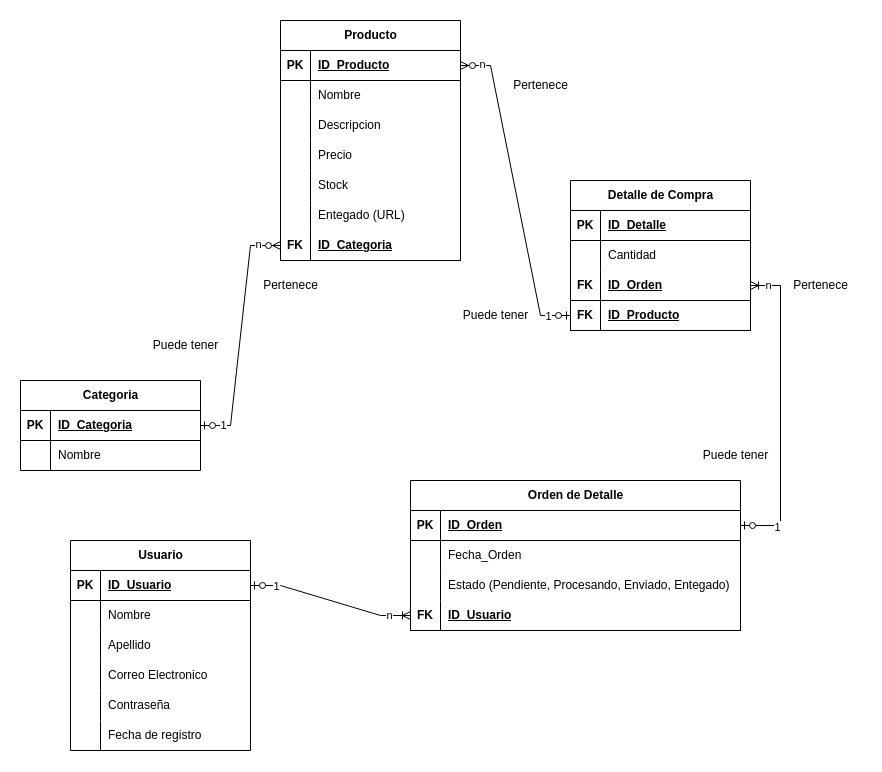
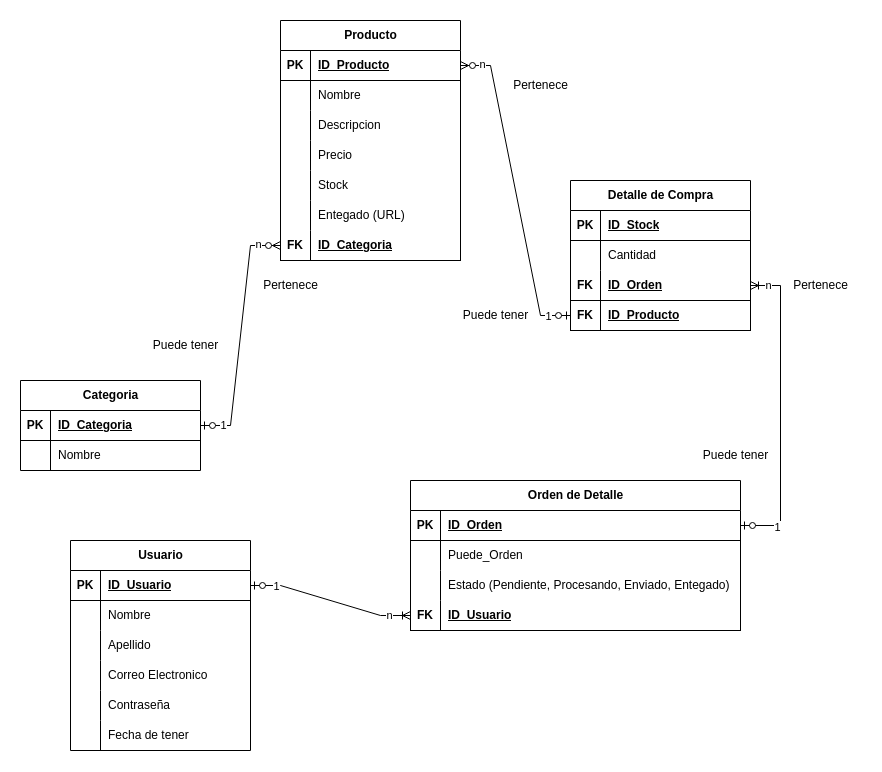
node "ID_Detalle": label "ID_Detalle" -> "ID_Stock"
node "Fecha_Orden": label "Fecha_Orden" -> "Puede_Orden"
node "Fecha de registro": label "Fecha de registro" -> "Fecha de tener"
